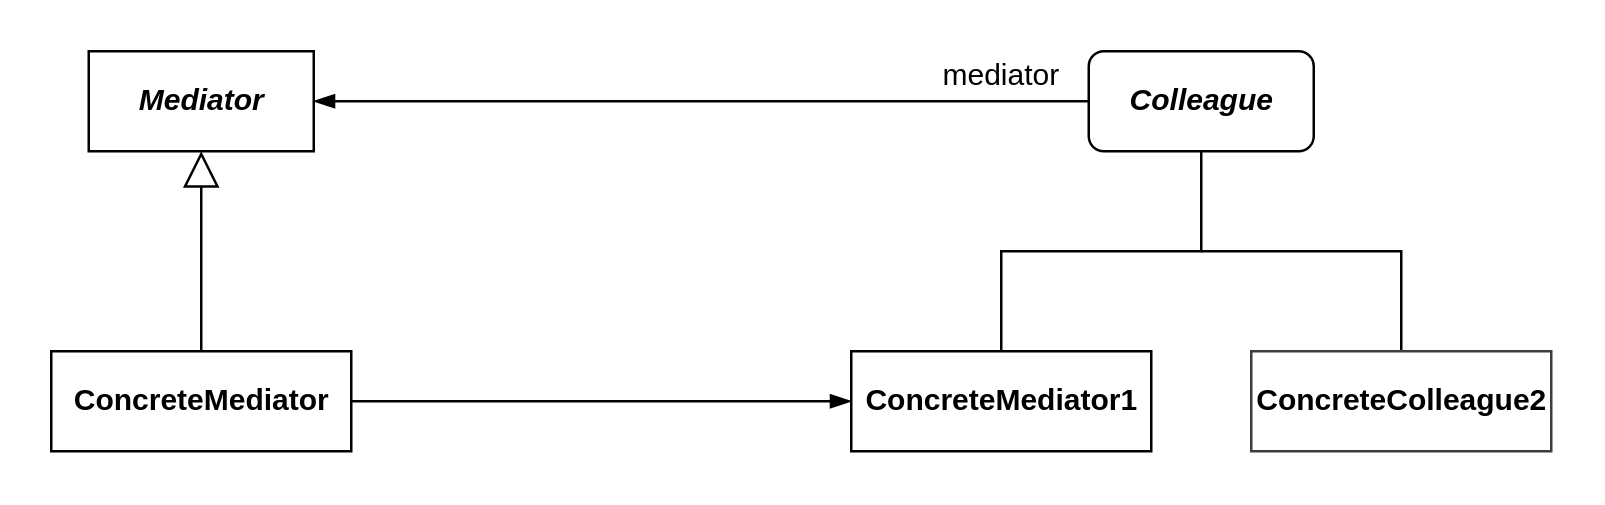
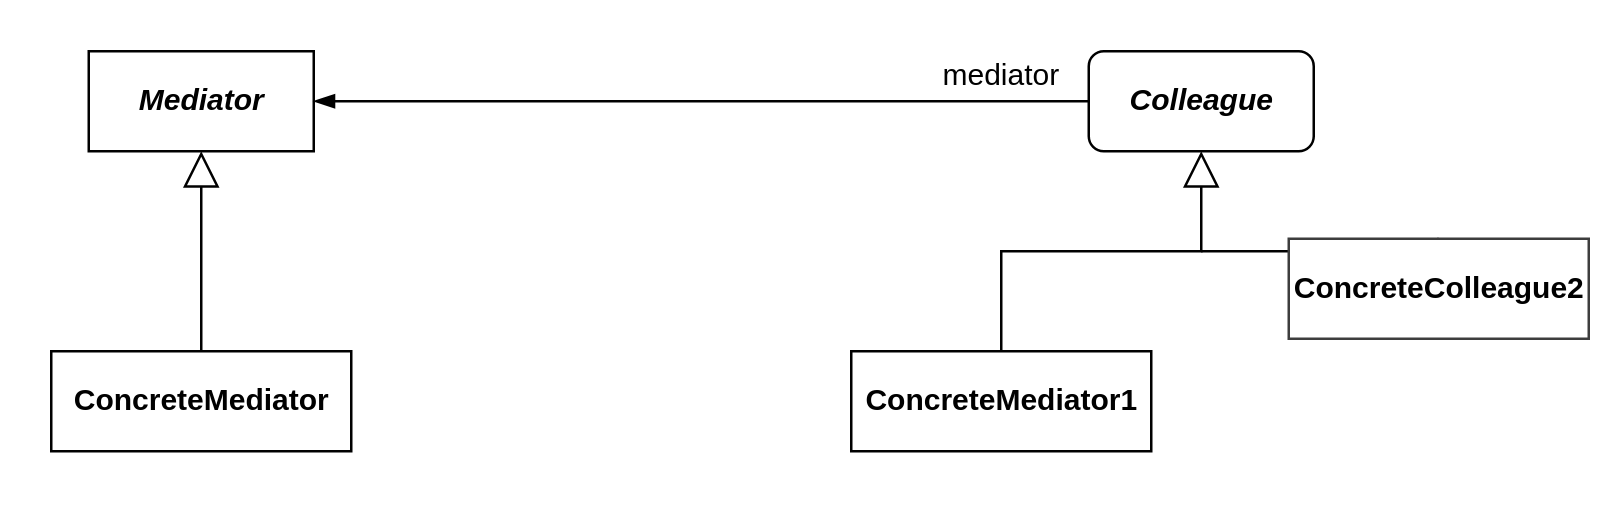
edge "Colleague" -- "ConcreteMediator1": arrowhead none -> block
edge "ConcreteMediator" -> "ConcreteMediator1": removed
node "ConcreteColleague2": moved (1401, 401) -> (1439, 289)
